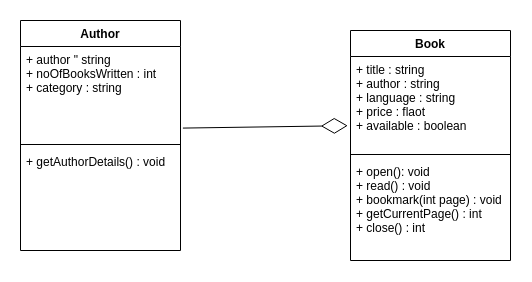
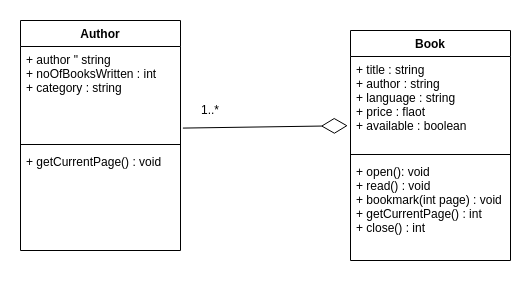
node "1..*": added
node "+ getAuthorDetails() : void": label "+ getAuthorDetails() : void" -> "+ getCurrentPage() : void"
